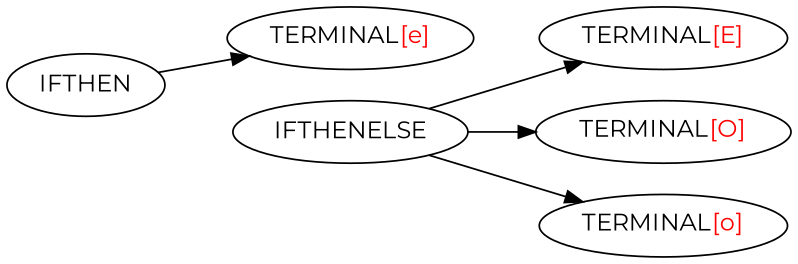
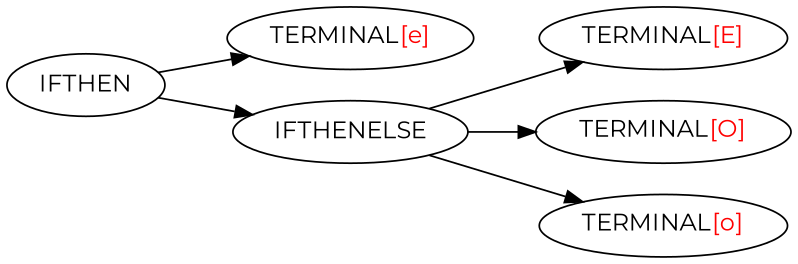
edge "IFTHEN" -> "IFTHENELSE": added
